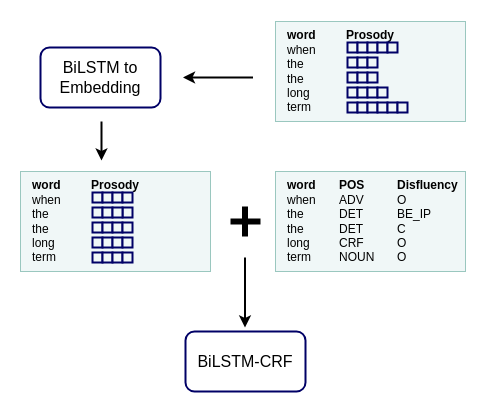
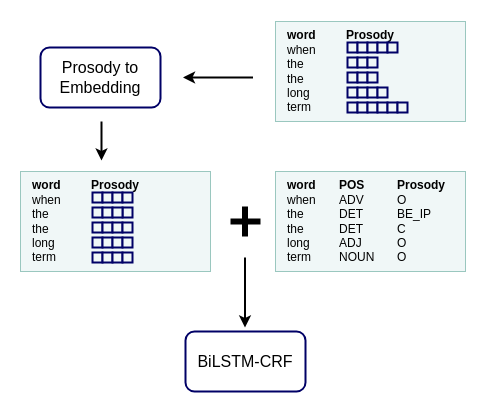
node "BiLSTM to Embedding": label "BiLSTM to Embedding" -> "Prosody to Embedding"
node "POS ADV DET DET CRF NOUN": label "POS ADV DET DET CRF NOUN" -> "POS ADV DET DET ADJ NOUN"
node "Disfluency O BE_IP C O O": label "Disfluency O BE_IP C O O" -> "Prosody O BE_IP C O O"
